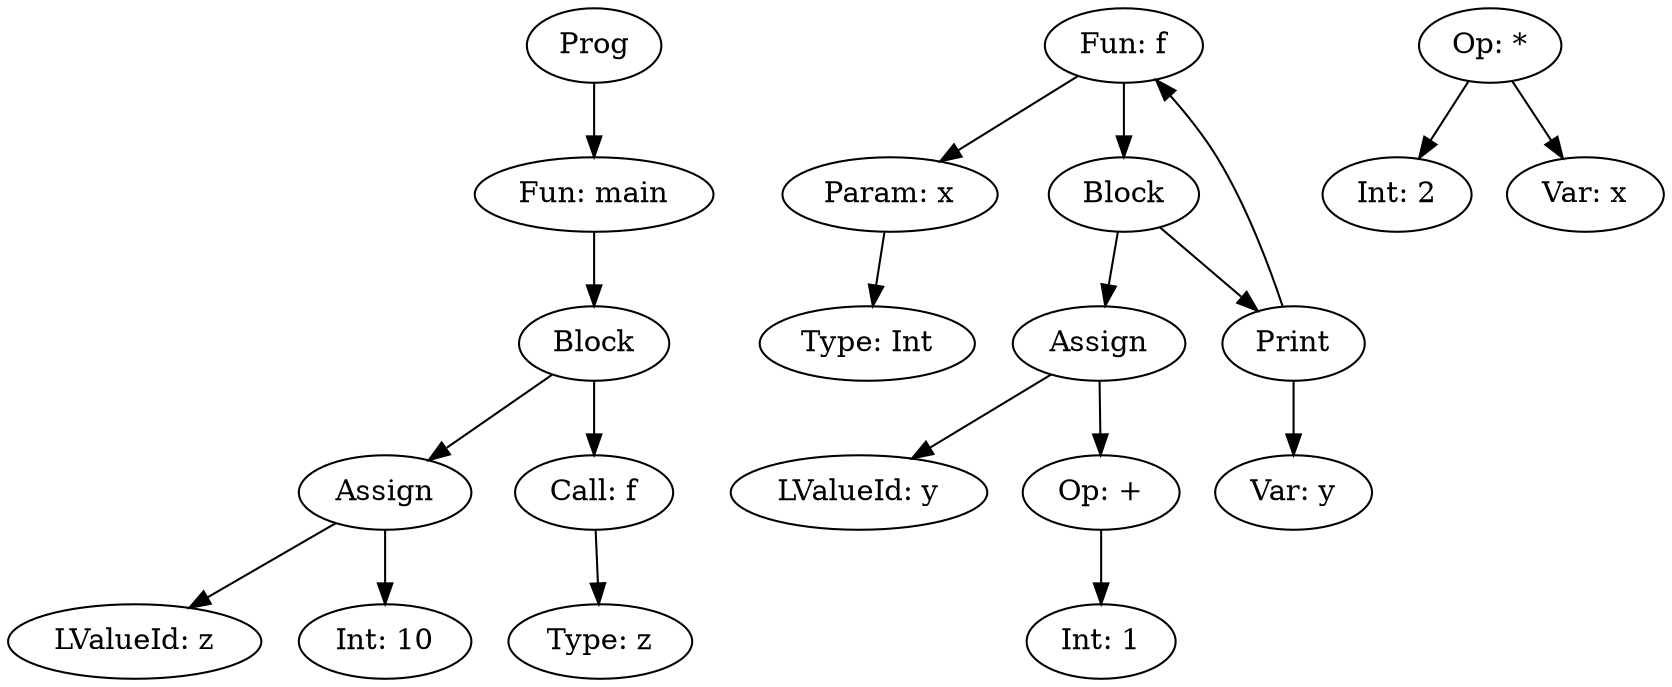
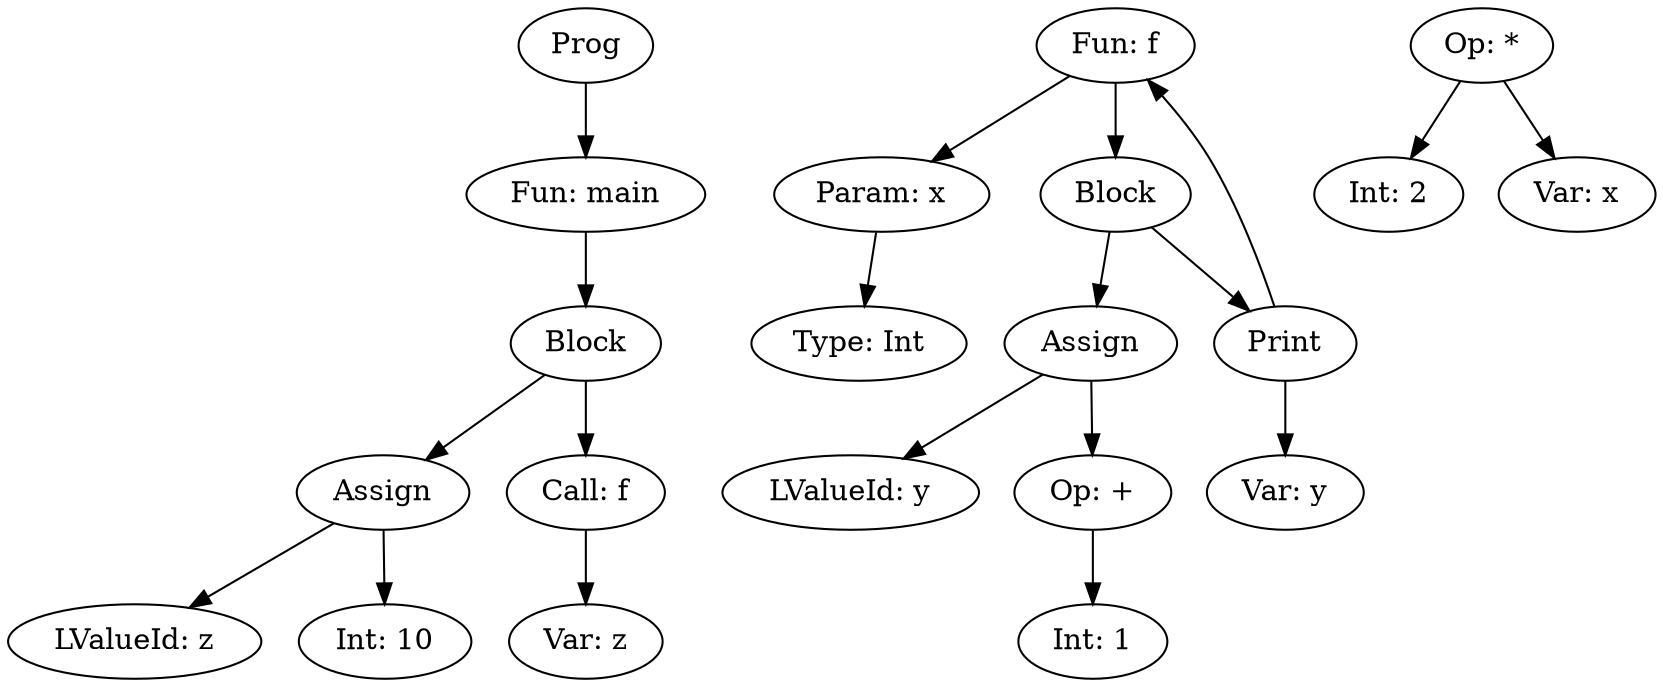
node "Type: z": label "Type: z" -> "Var: z"
